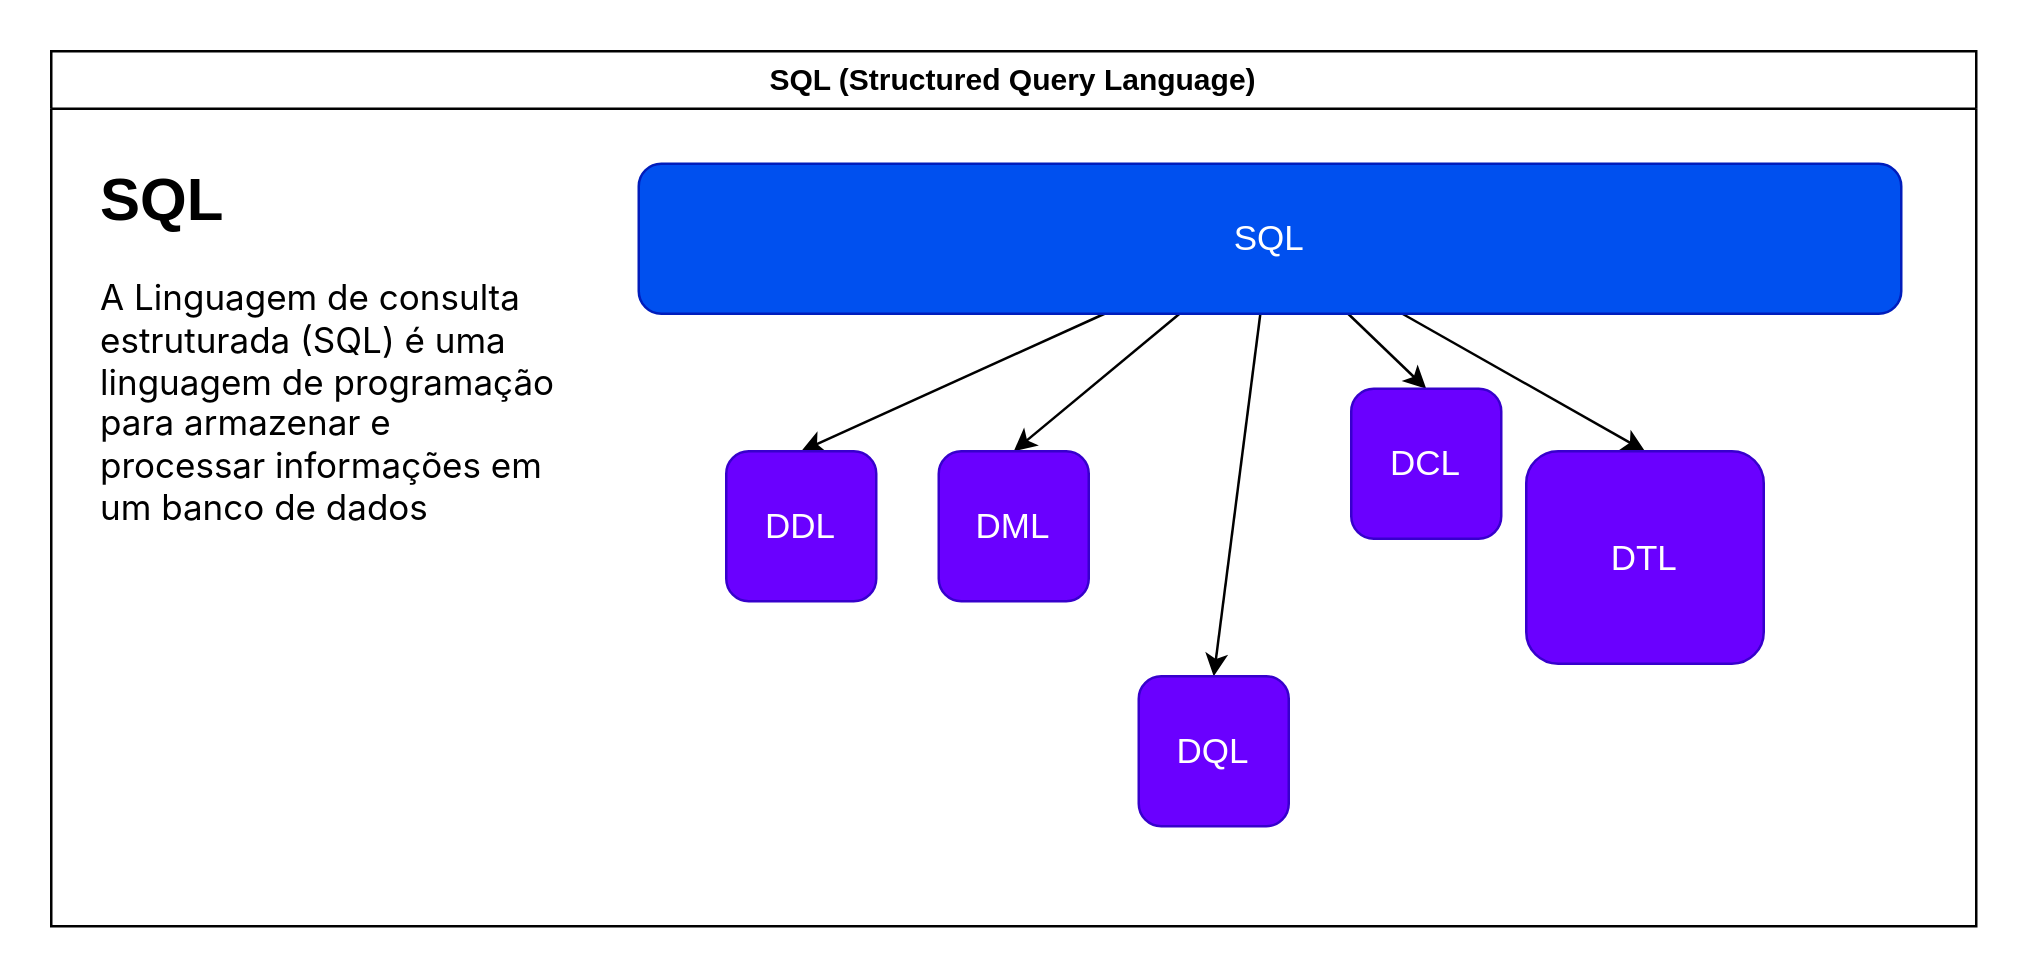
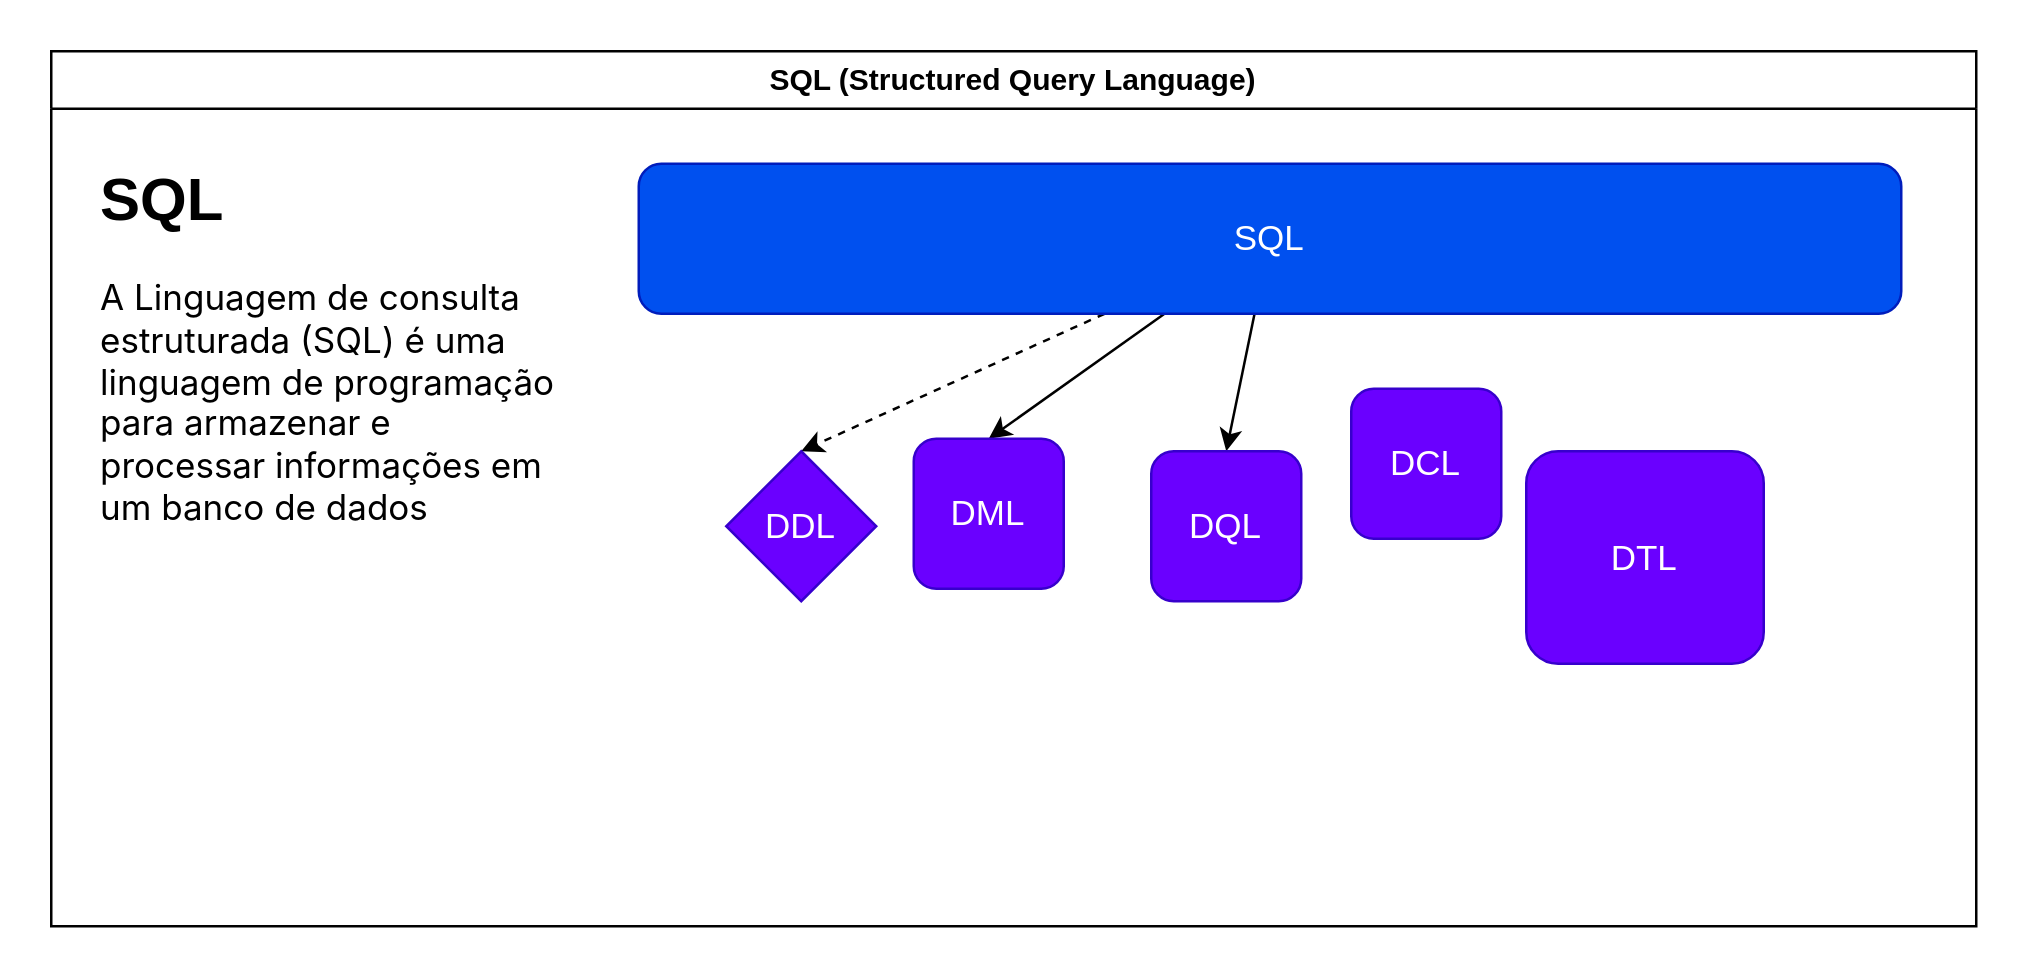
edge "SQL" -> "DCL": removed
edge "SQL" -> "DTL": removed
edge "SQL" -> "DDL": style solid -> dashed
node "DDL": shape rounded rectangle -> diamond
node "DML": moved (1014, 526) -> (989, 514)
node "DQL": moved (1214, 751) -> (1226, 526)
